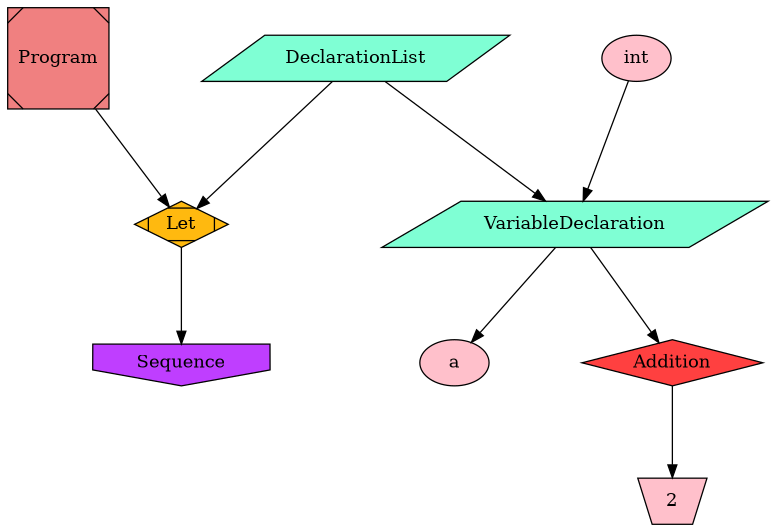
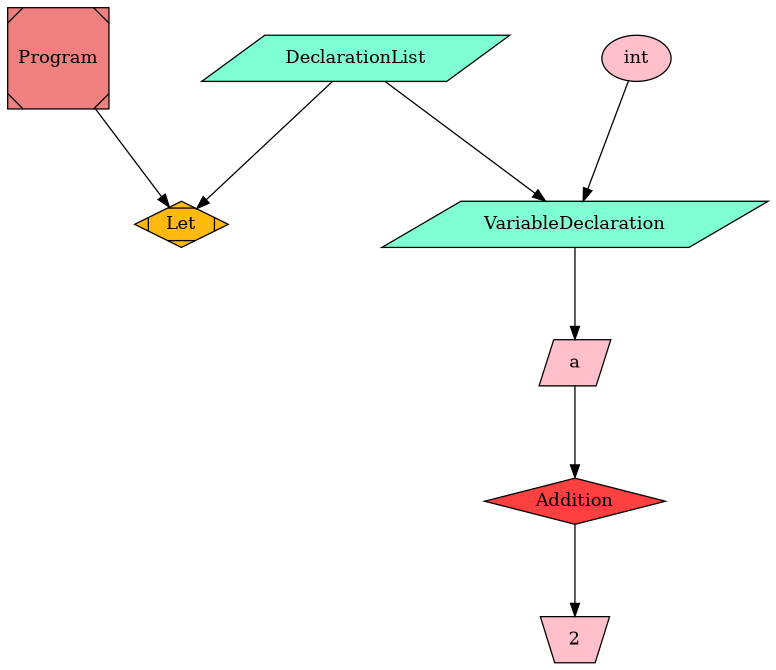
edge "VariableDeclaration" -> "Addition": now "a" -> "Addition"
node "Sequence": removed
node "a": shape ellipse -> parallelogram
